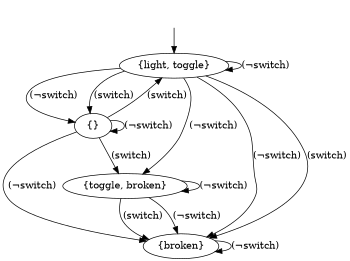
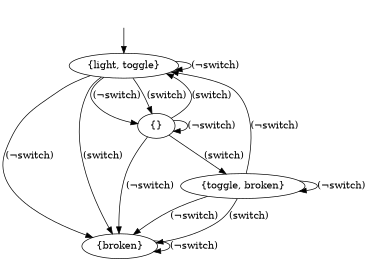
edge "{light, toggle}" -> "{toggle, broken}": reversed
